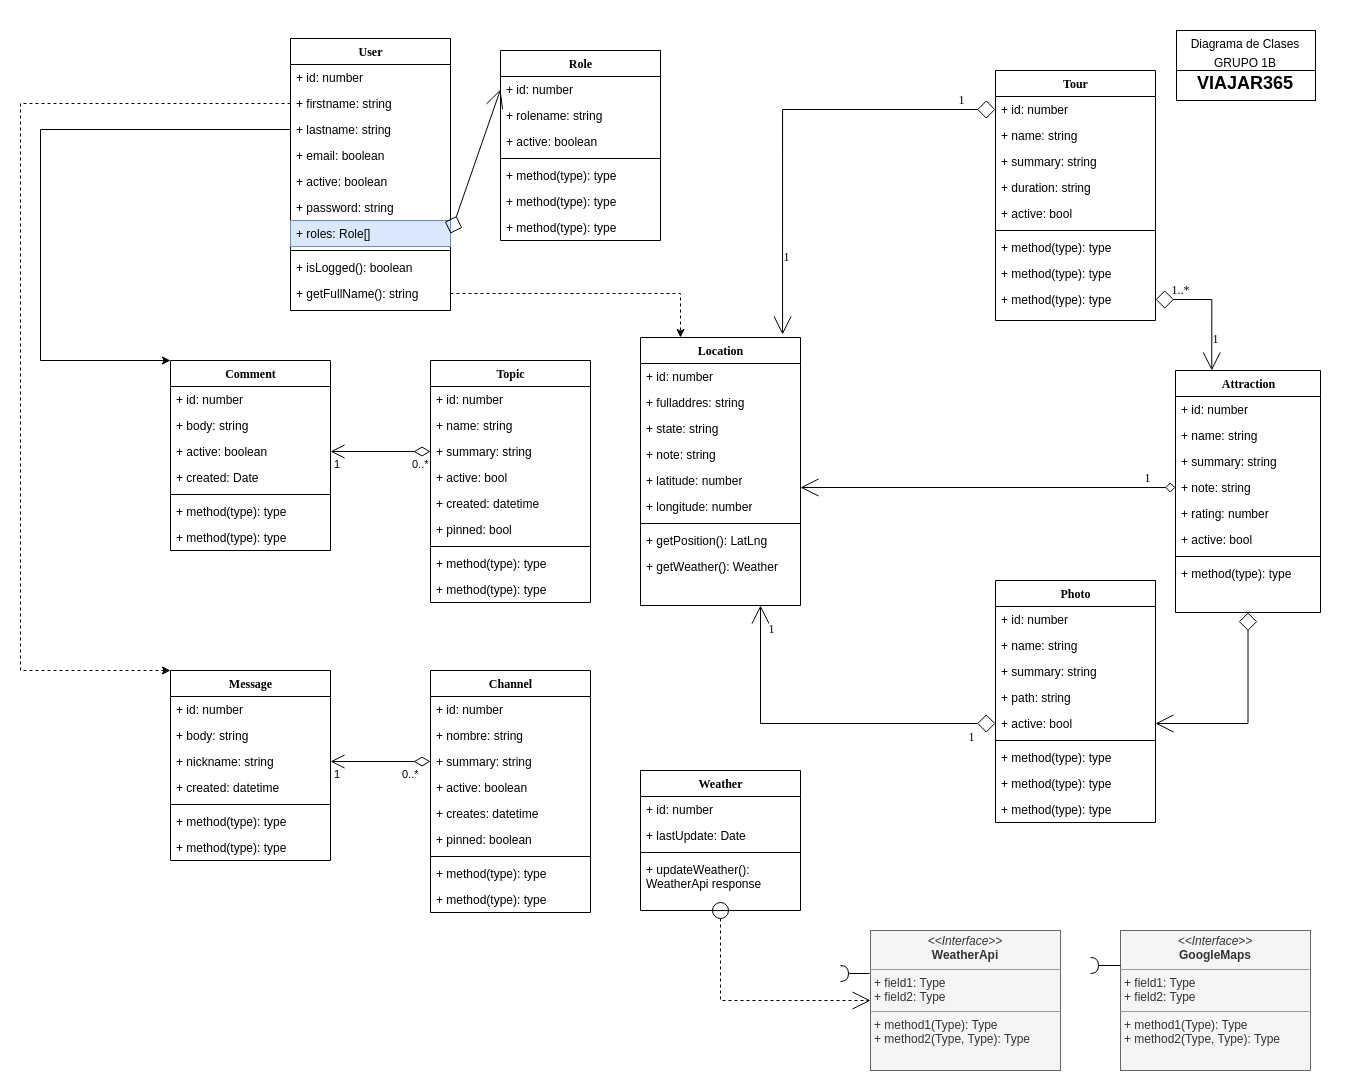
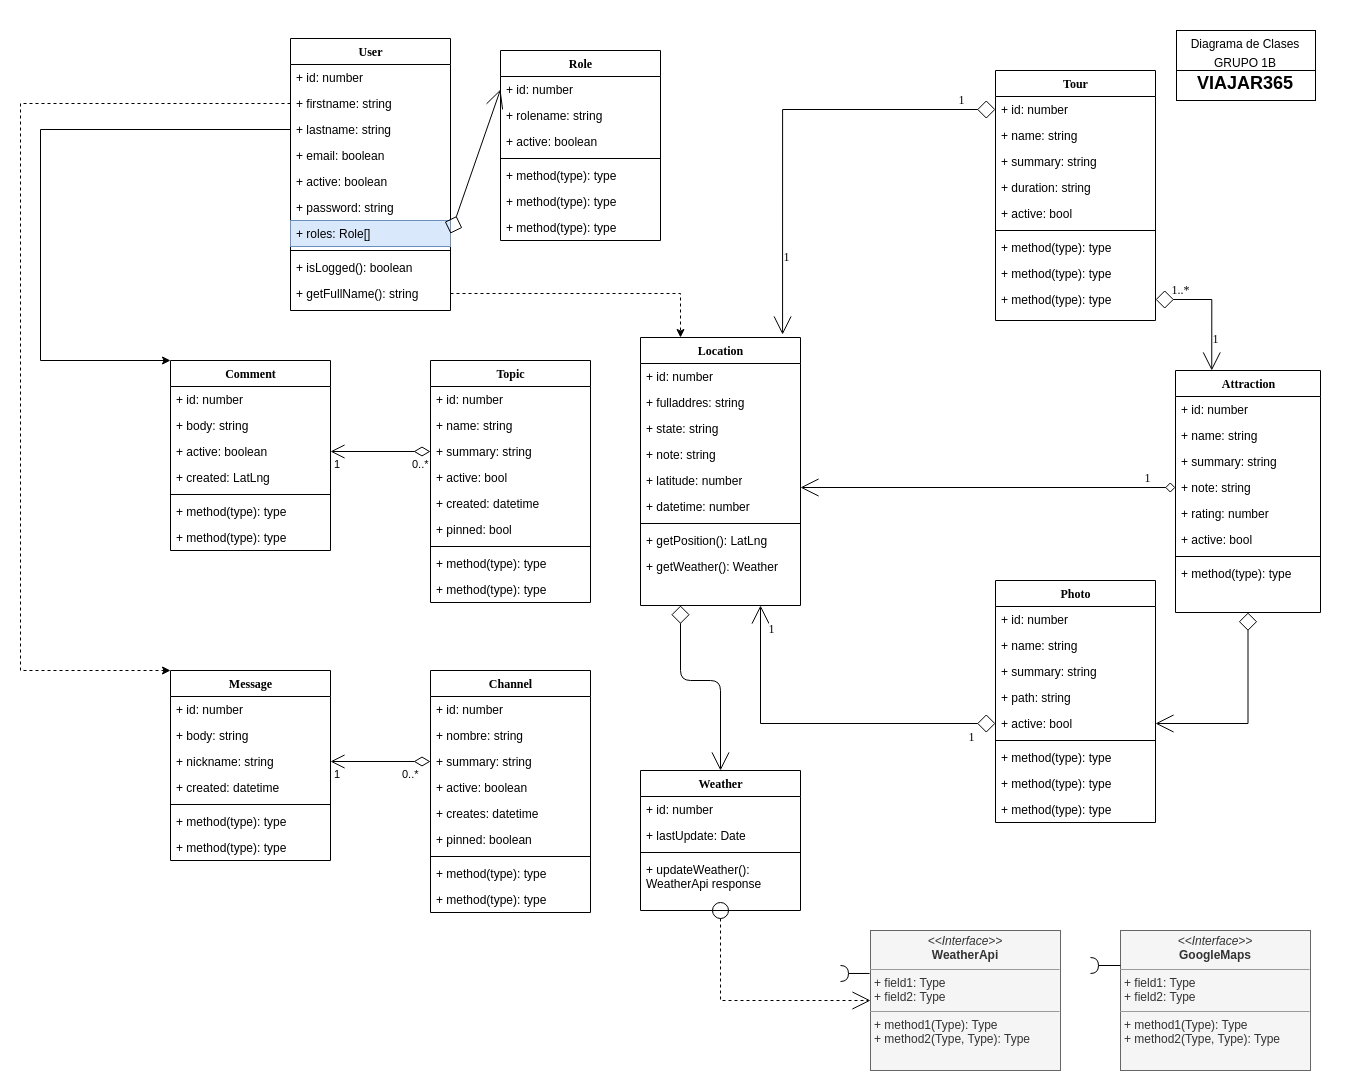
node "+ created: Date": label "+ created: Date" -> "+ created: LatLng"
node "+ longitude: number": label "+ longitude: number" -> "+ datetime: number"
edge "Location" -- "Weather": added
